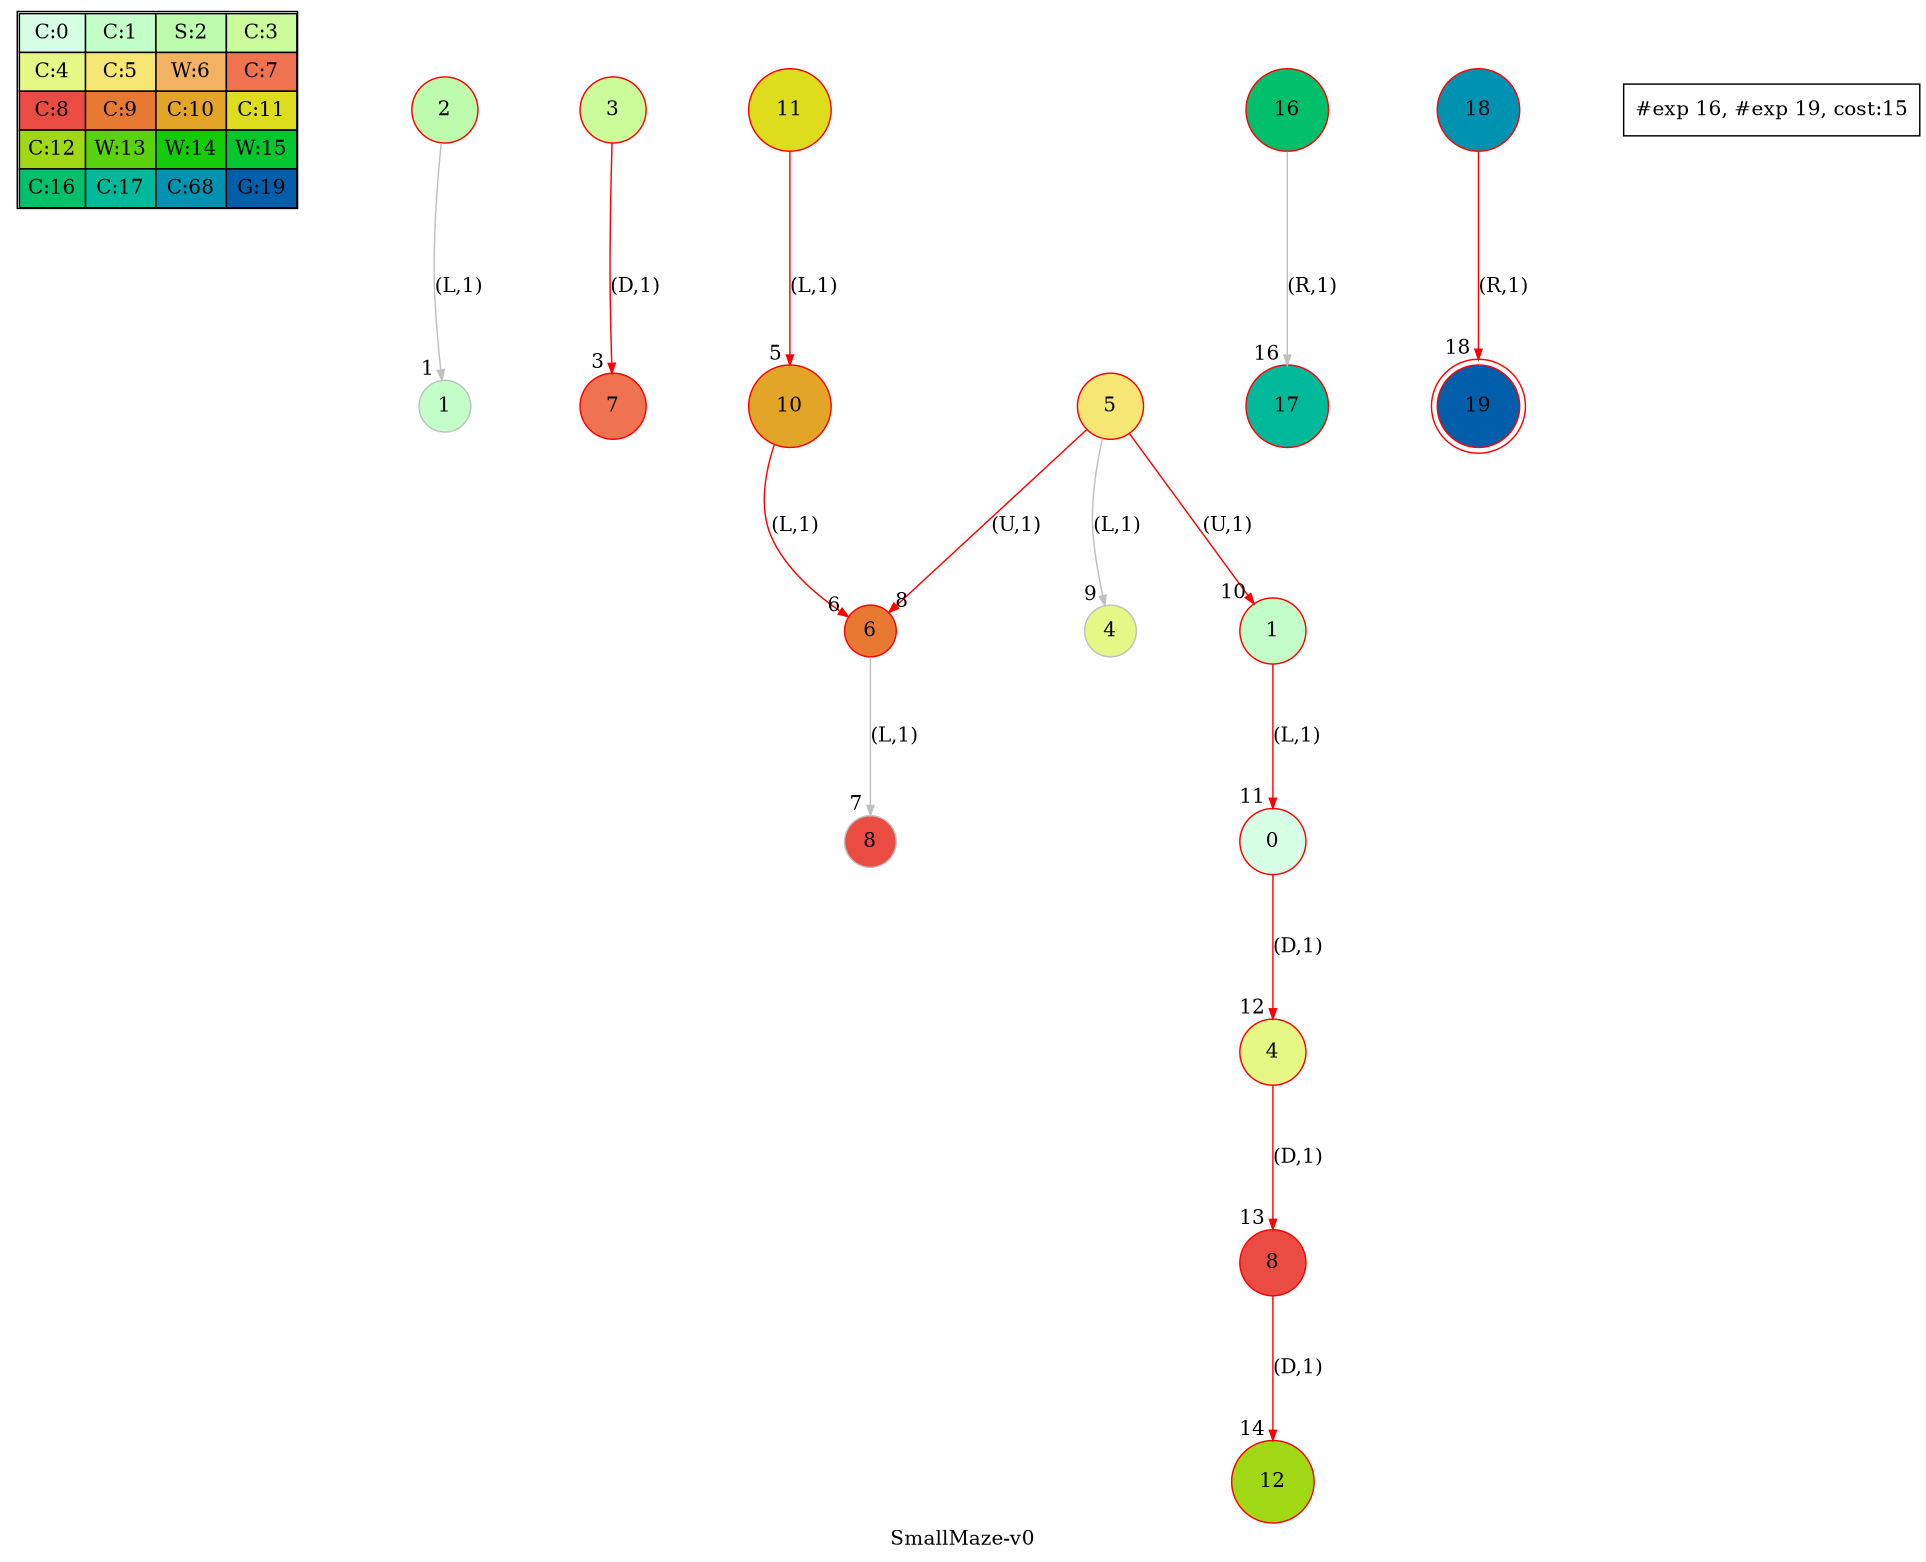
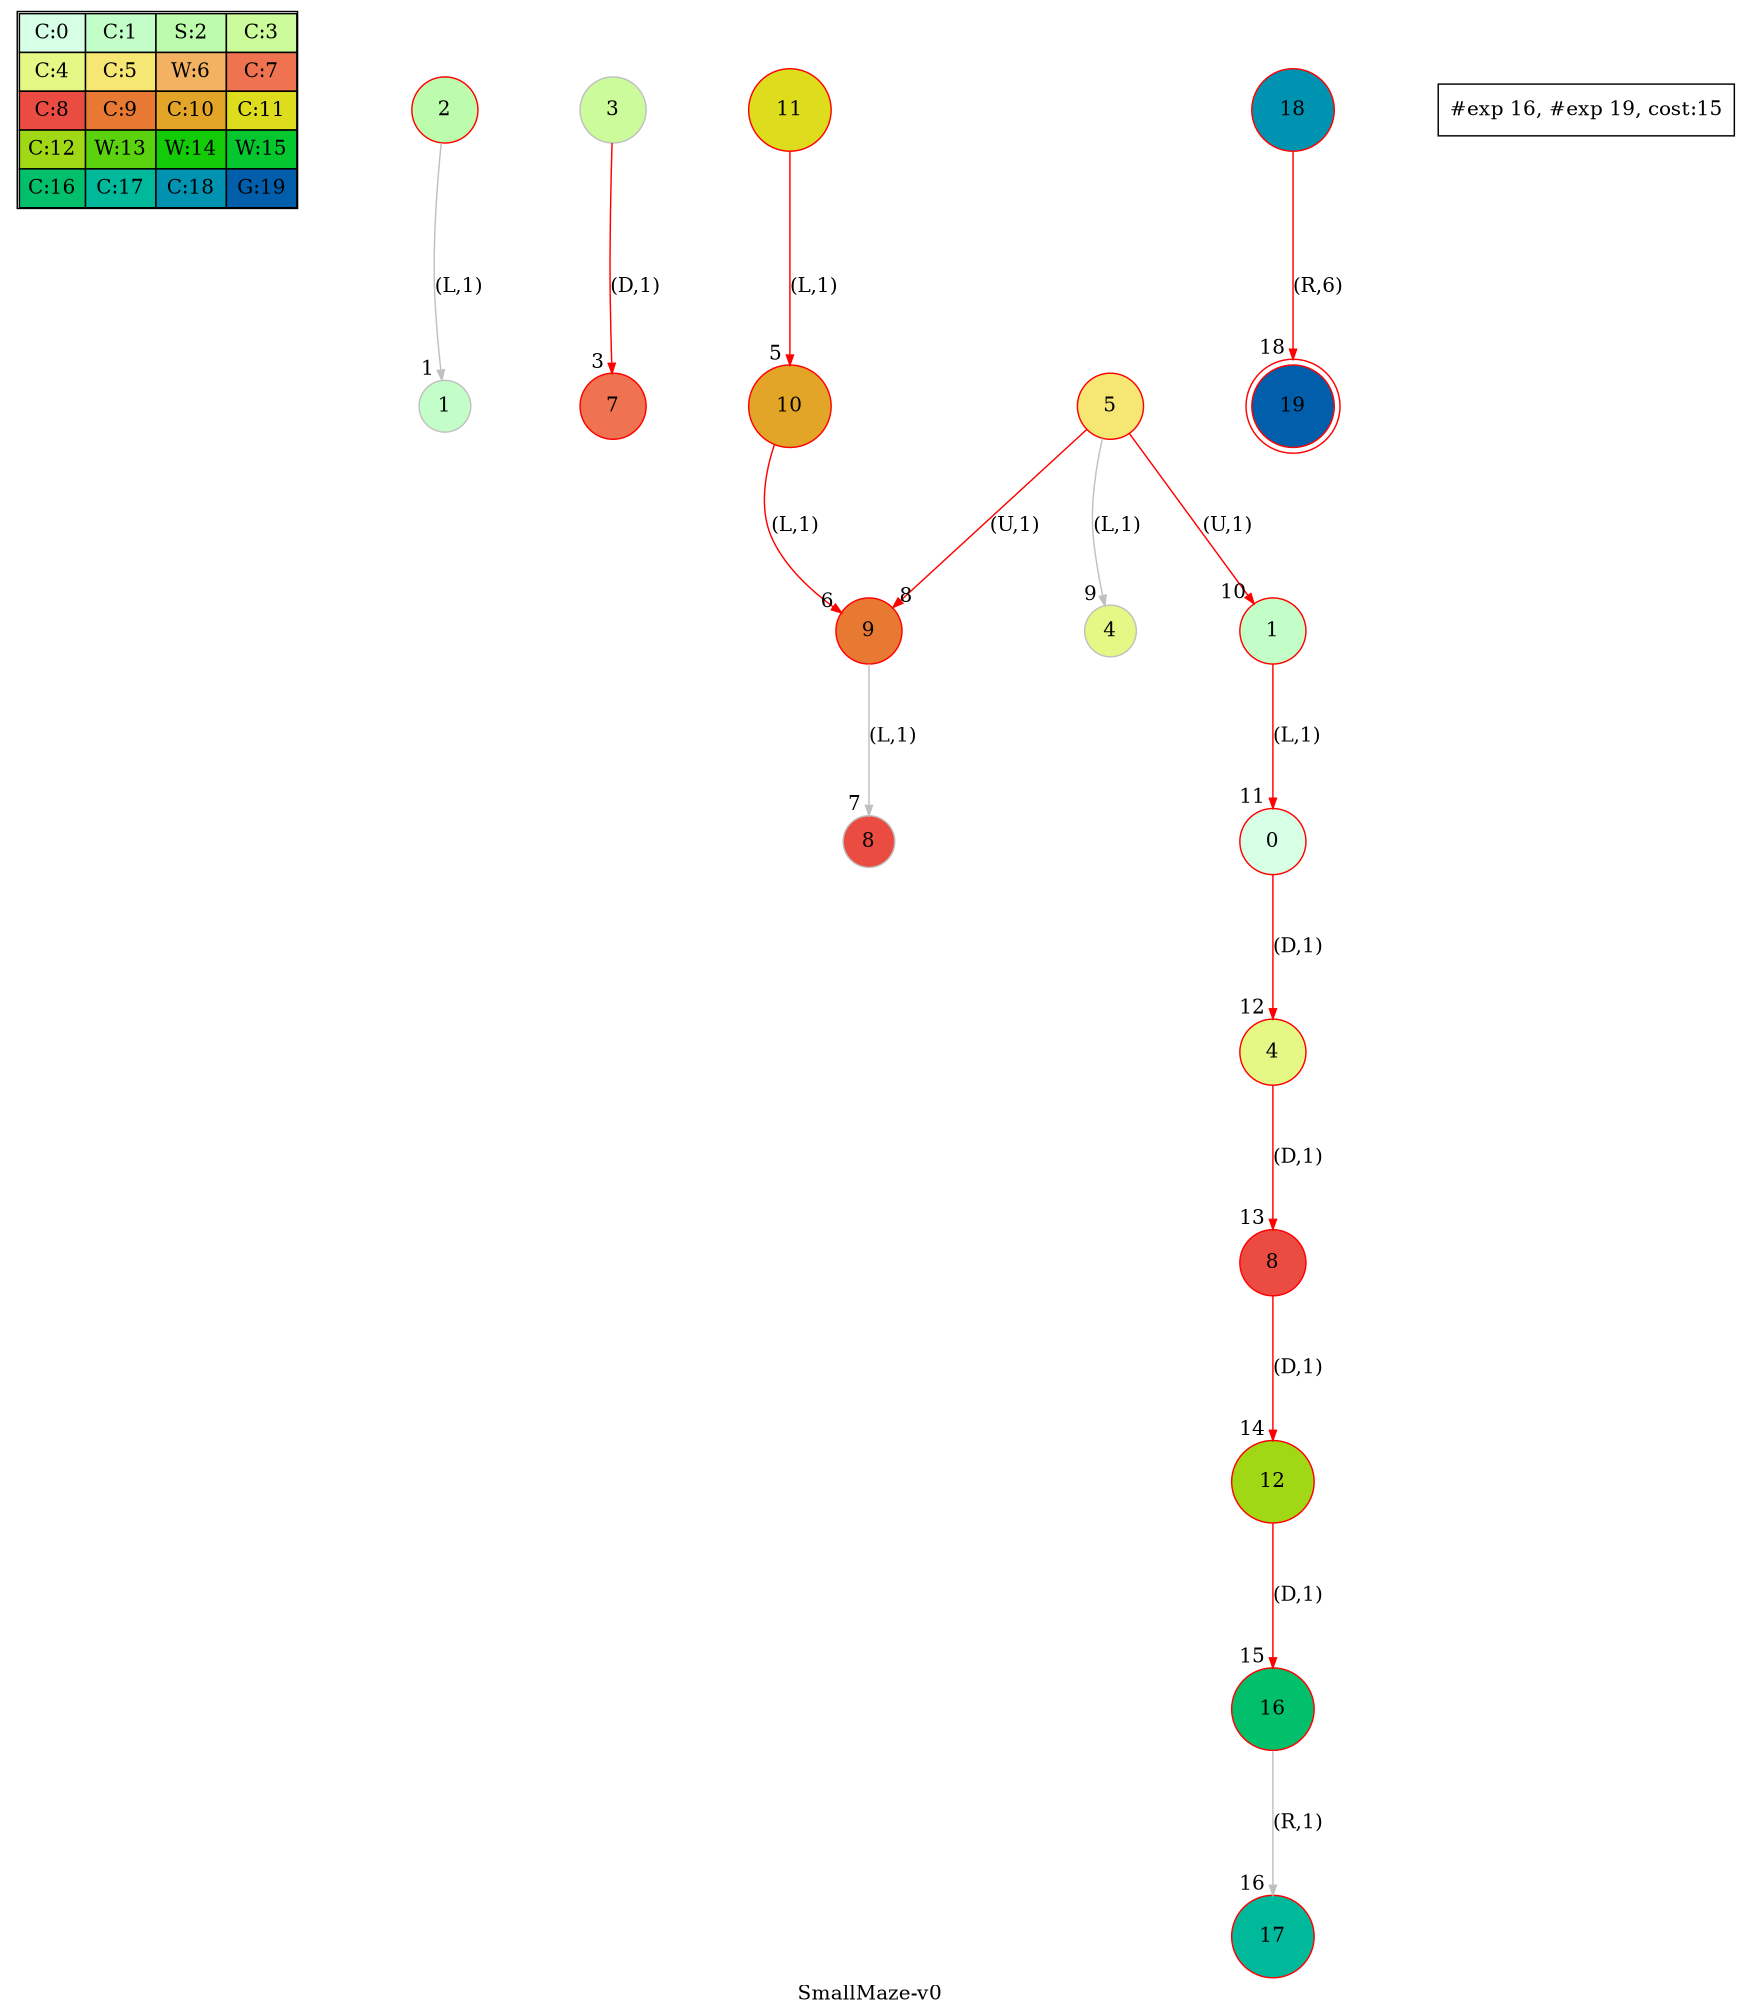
node "3": color red -> grey
node "C:0": text "C:68" -> "C:18"
edge "18" -> "19": label "(R,1)" -> "(R,6)"
node "6": label "6" -> "9"
edge "12" -> "16": added, label "(D,1)"
